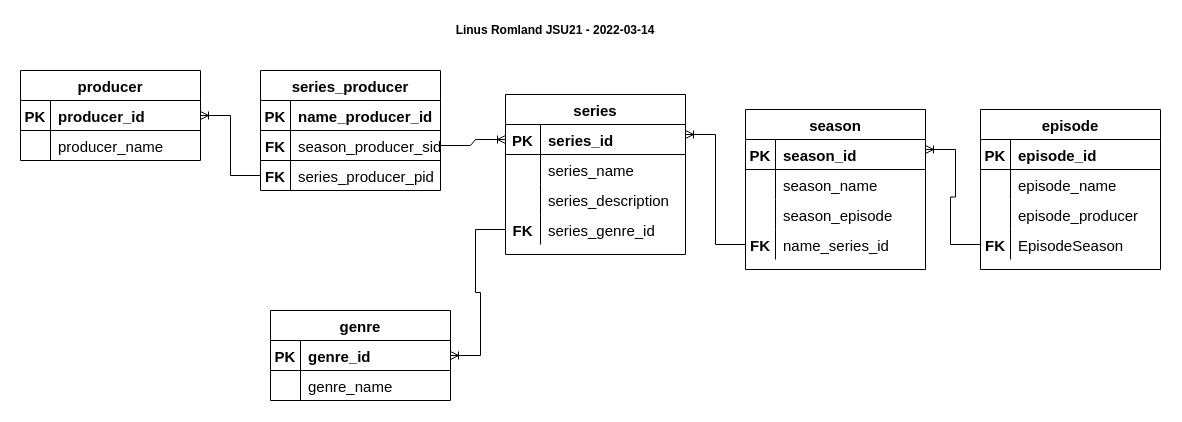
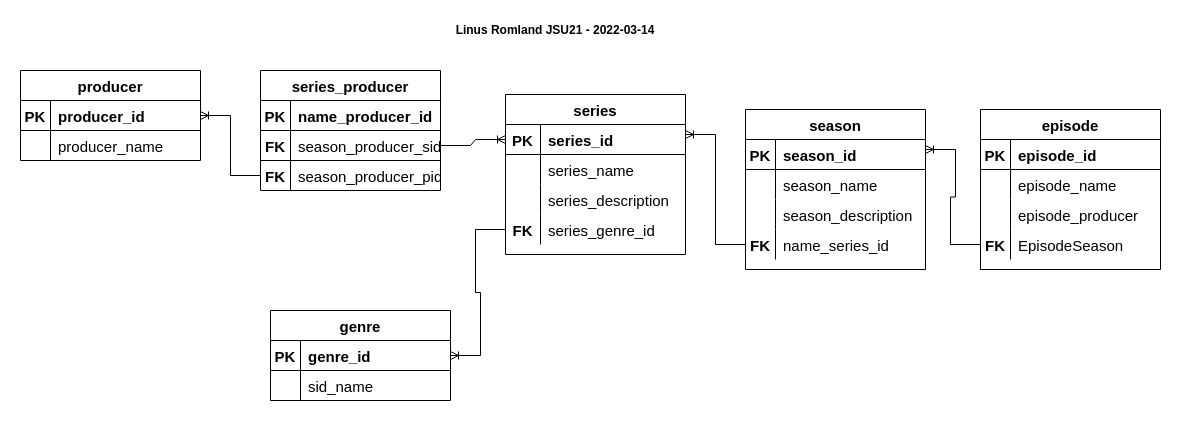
node "series_producer_pid": label "series_producer_pid" -> "season_producer_pid"
node "season_episode": label "season_episode" -> "season_description"
node "genre_name": label "genre_name" -> "sid_name"
